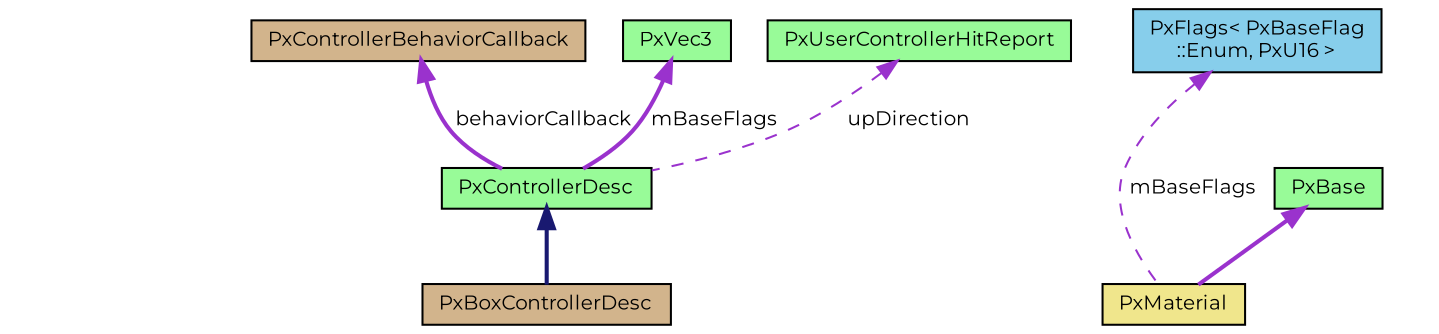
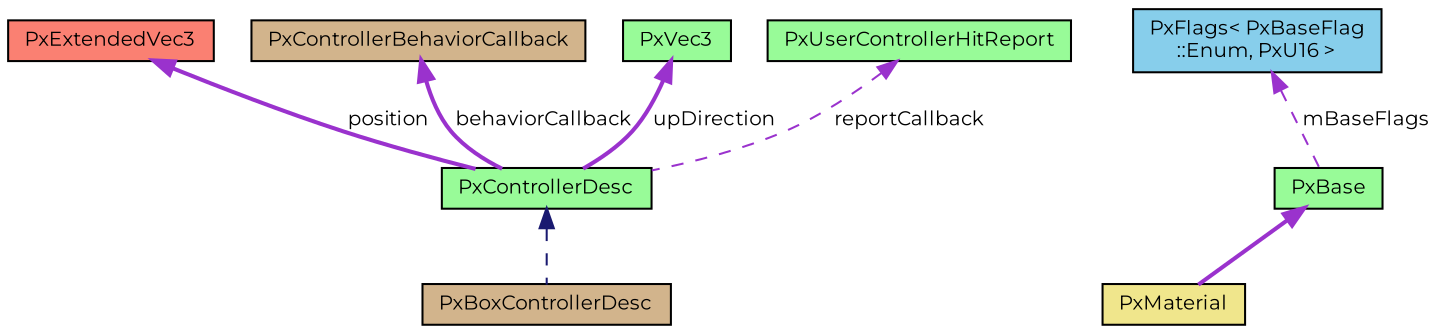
node "PxExtendedVec3": added
edge "PxControllerDesc" -> "PxVec3": label " mBaseFlags" -> " upDirection"
edge "PxControllerDesc" -> "PxUserControllerHitReport": label " upDirection" -> " reportCallback"
edge "PxMaterial" -> "PxFlags< PxBaseFlag ::Enum, PxU16 >": now "PxBase" -> "PxFlags< PxBaseFlag ::Enum, PxU16 >"
edge "PxBoxControllerDesc" -> "PxControllerDesc": style bold -> dashed
